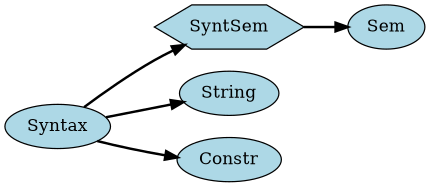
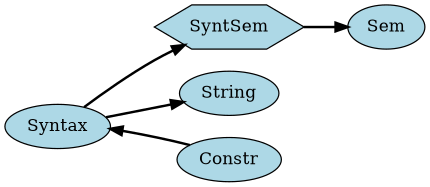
edge "Syntax" -> "Constr": reversed
